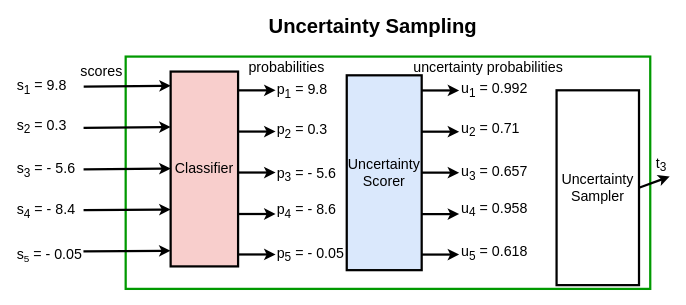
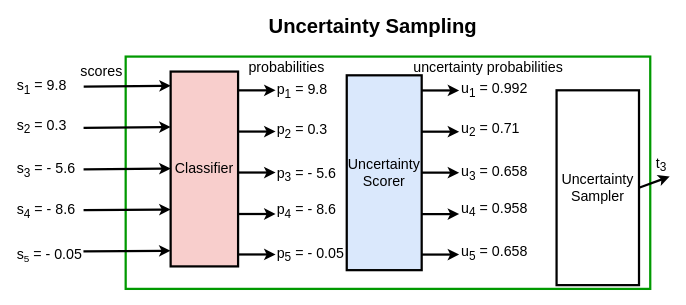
node "u3 = 0.657": label "u3 = 0.657" -> "u3 = 0.658"
node "s4 = - 8.4": label "s4 = - 8.4" -> "s4 = - 8.6"
node "u5 = 0.618": label "u5 = 0.618" -> "u5 = 0.658"
